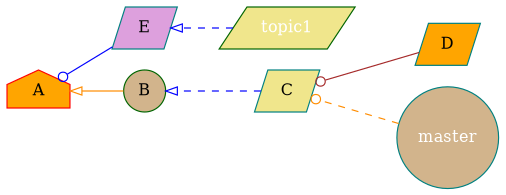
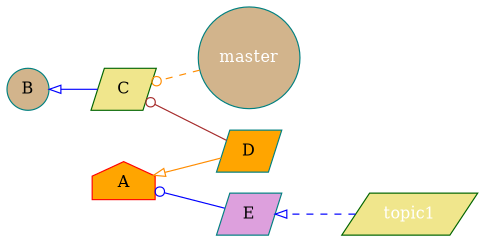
edge "B" -> "A": now "D" -> "A"
node "B": color darkgreen -> teal
edge "C" -> "B": style dashed -> solid
node "C": color teal -> darkgreen
